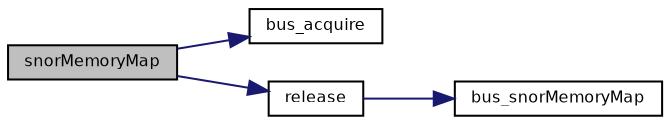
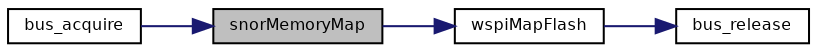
edge "snorMemoryMap" -> "bus_acquire": reversed
node "release": label "release" -> "wspiMapFlash"
node "bus_snorMemoryMap": label "bus_snorMemoryMap" -> "bus_release"
